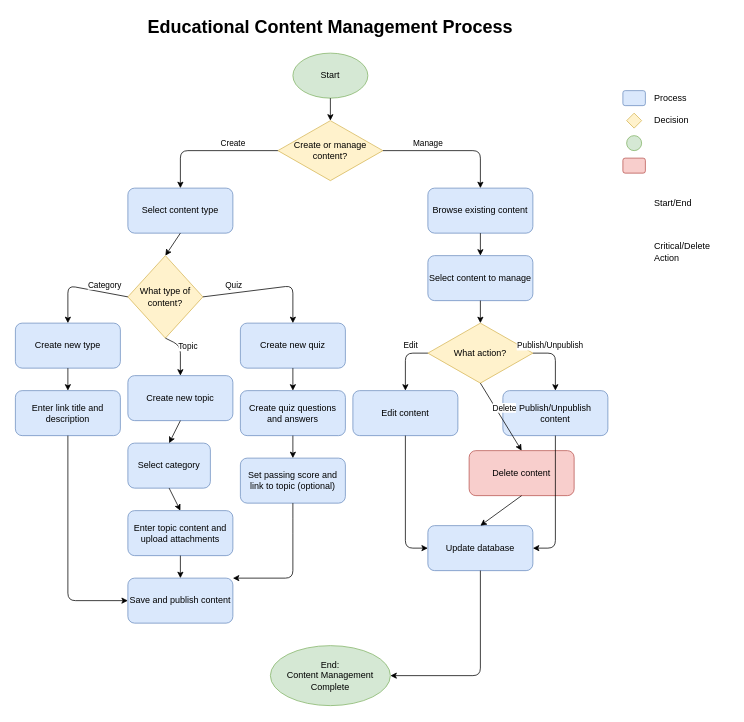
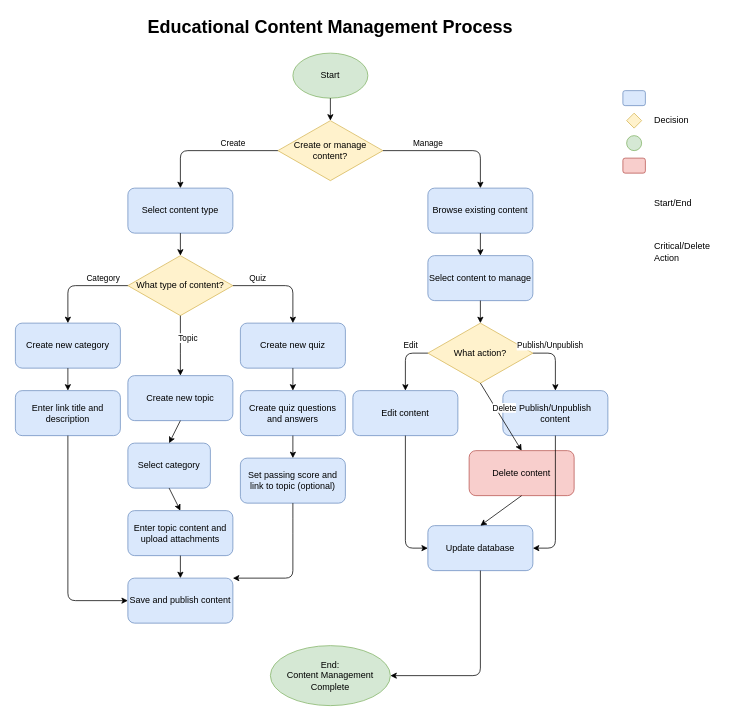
node "Process": removed
node "What type of content?": size 75x83 -> 105x60
node "Create new type": label "Create new type" -> "Create new category"
